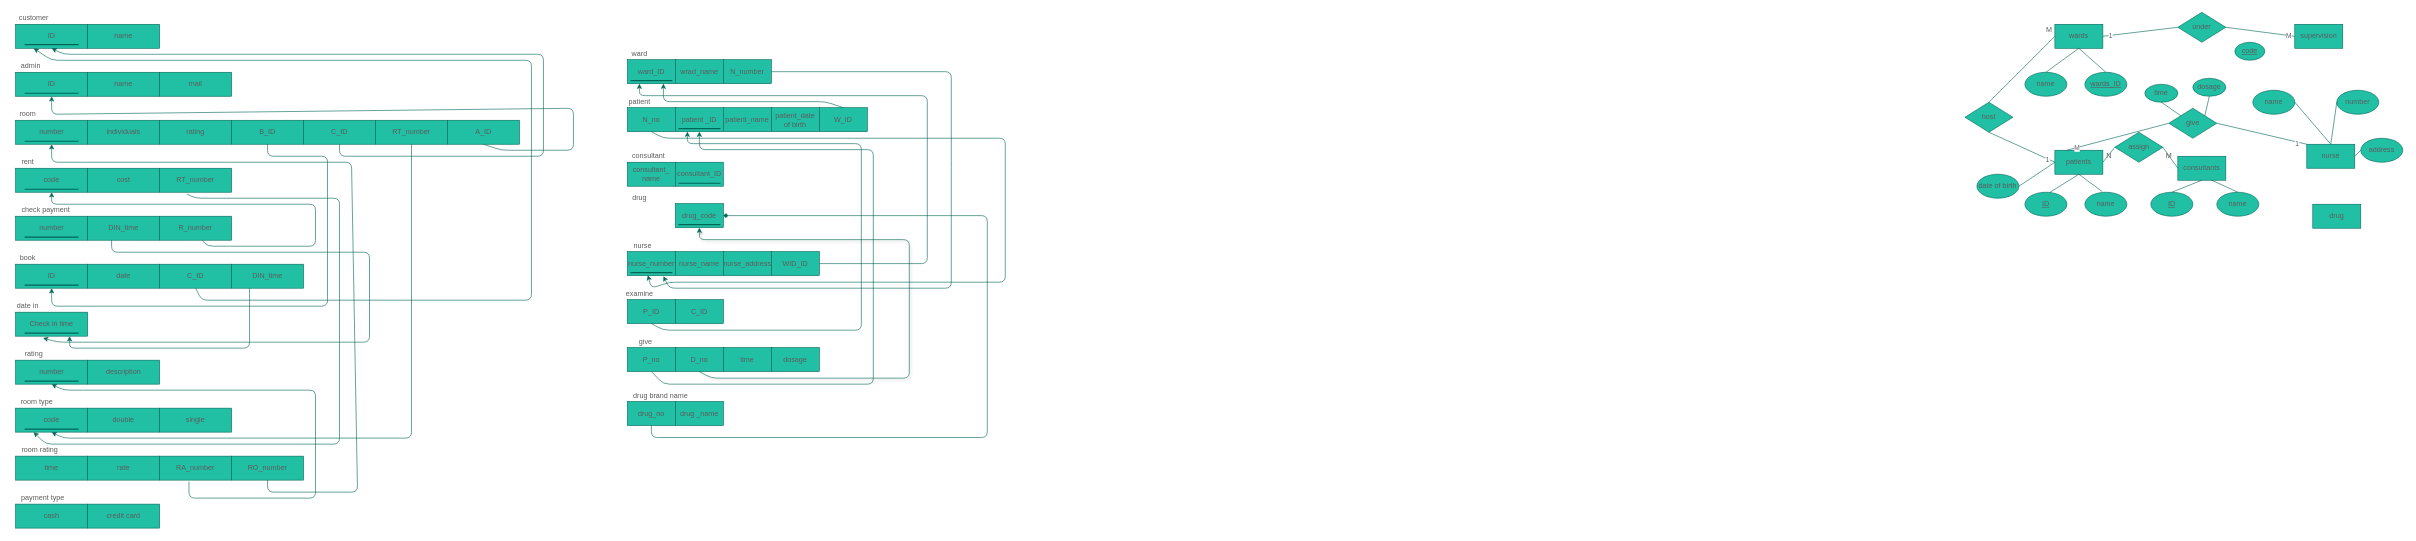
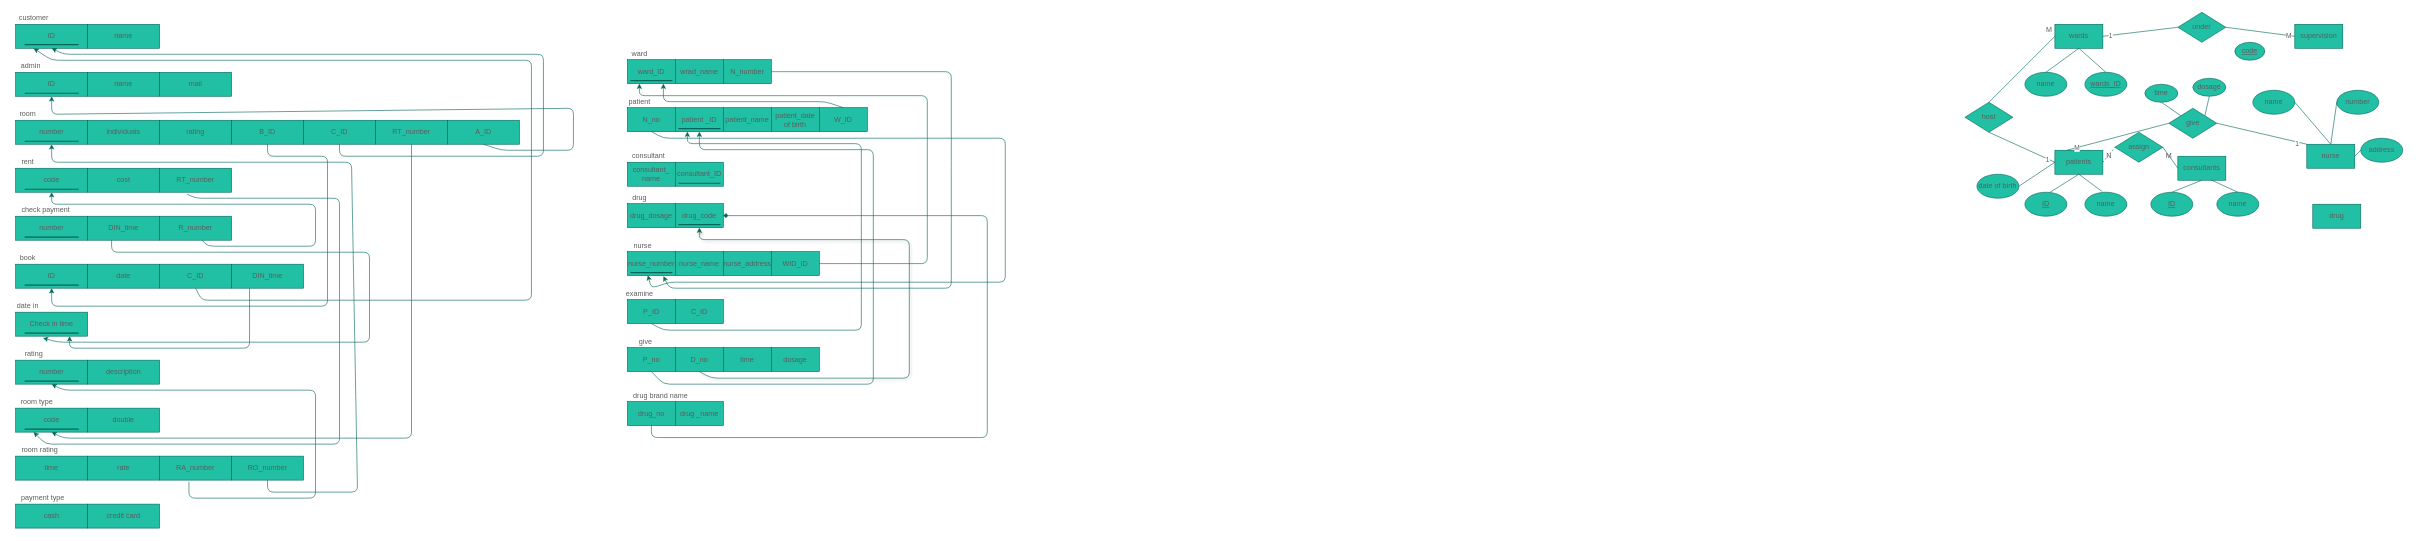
edge "assign" -- "patients": style solid -> dashed
node "drug_dosage": added
node "single": removed
